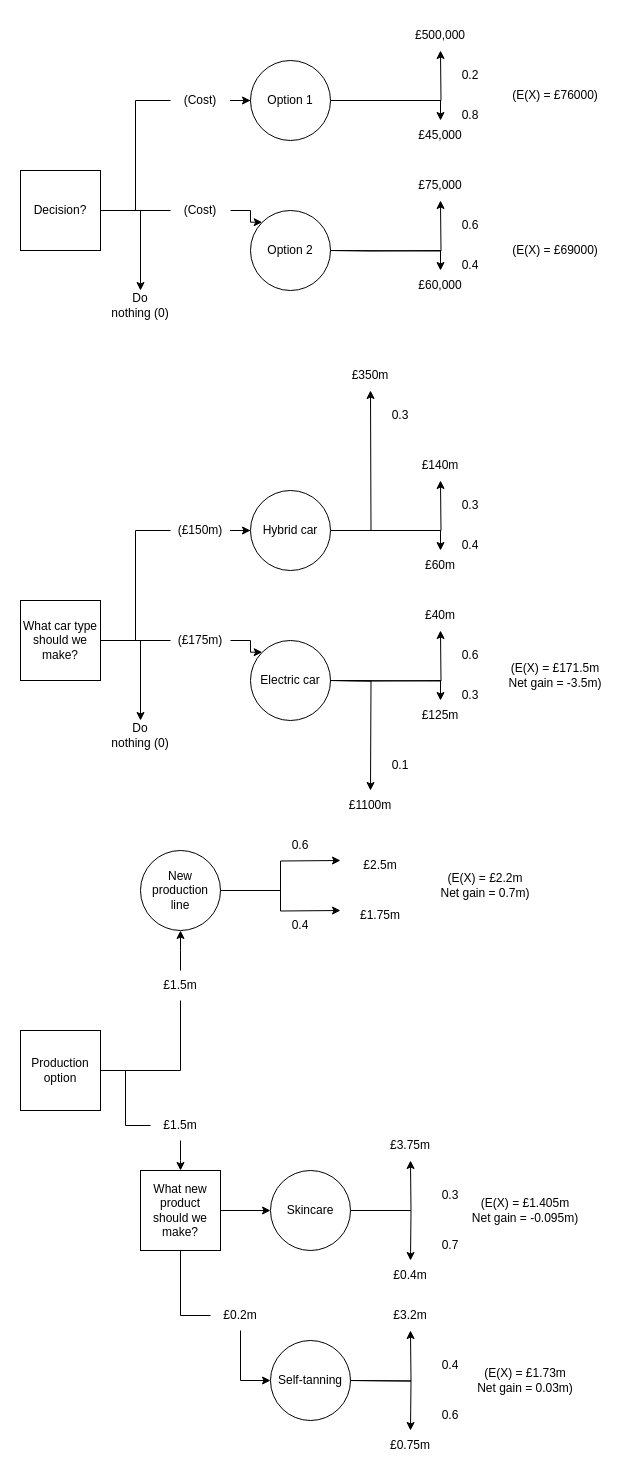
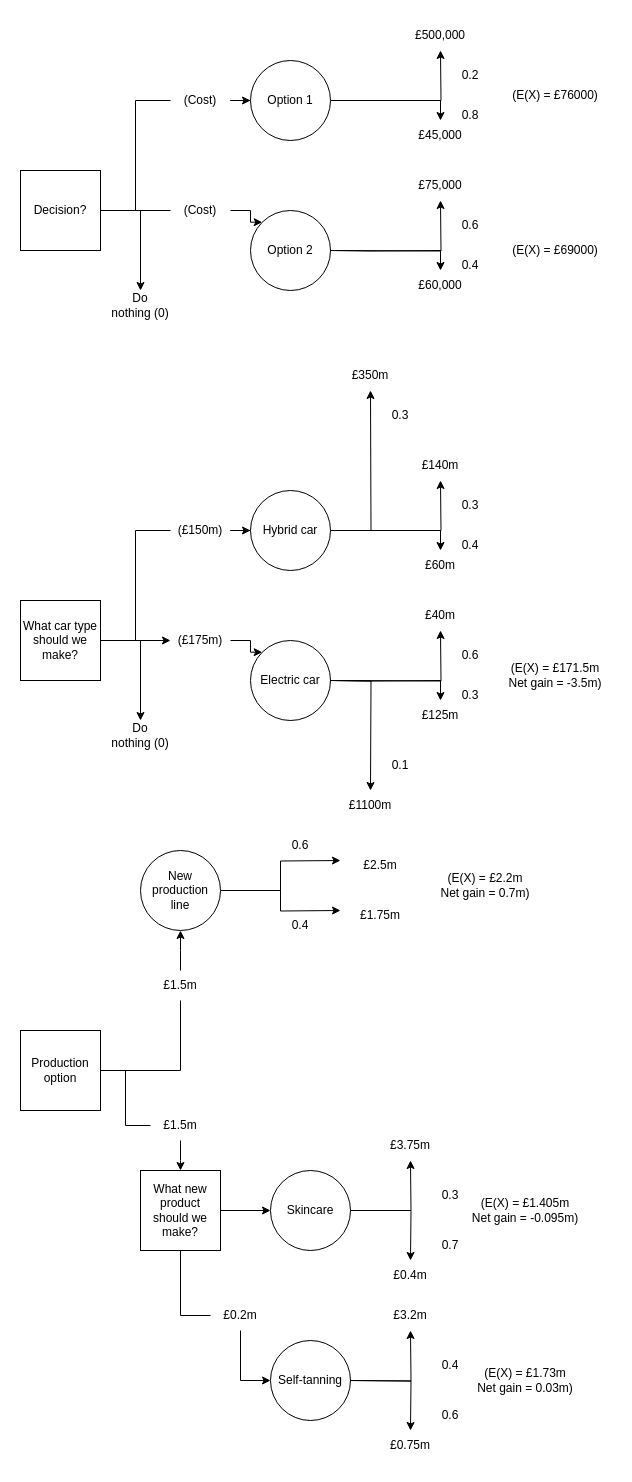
edge "What car type should we make?" -- "(£175m)": arrowhead none -> classic
